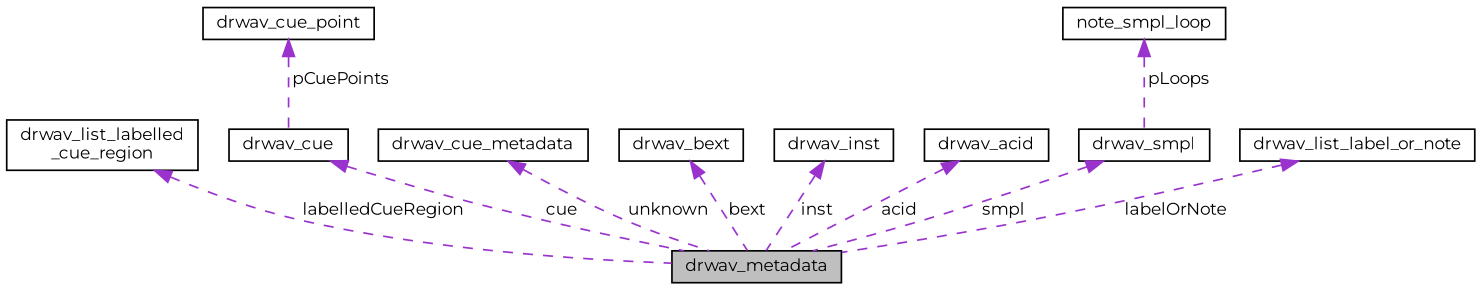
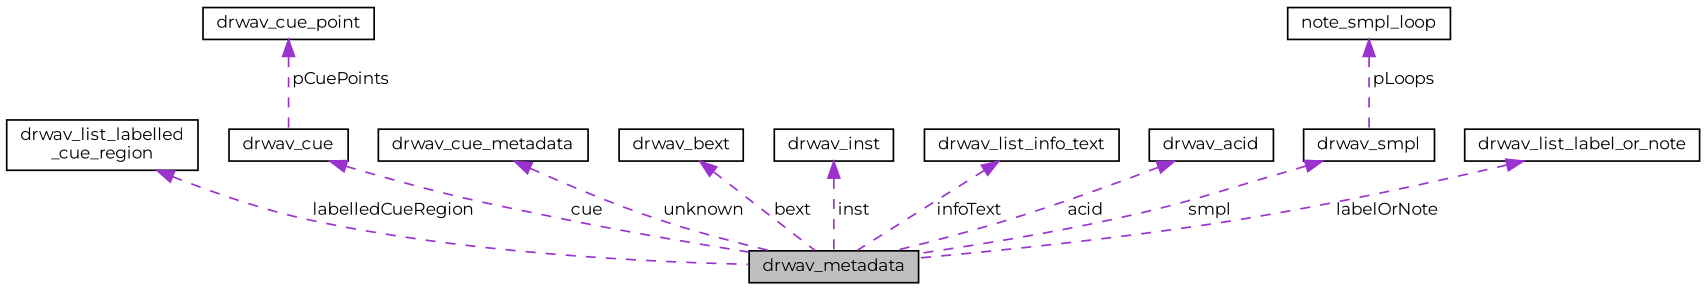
node "drwav_list_info_text": added
